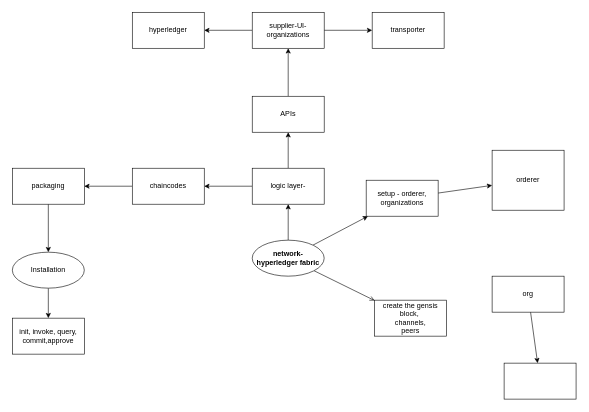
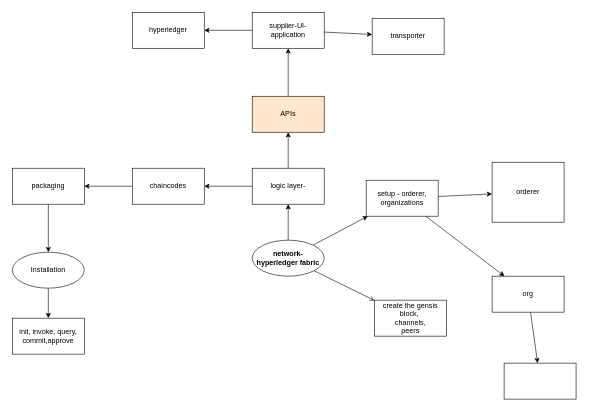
node "supplier-UI- organizations": label "supplier-UI- organizations" -> "supplier-UI- application"
node "transporter": moved (408, 30) -> (408, 36)
node "APIs": fillcolor #ffffff -> #ffe6cc
node "orderer": moved (528, 180) -> (528, 192)
edge "setup - orderer, organizations" -> "org": added
